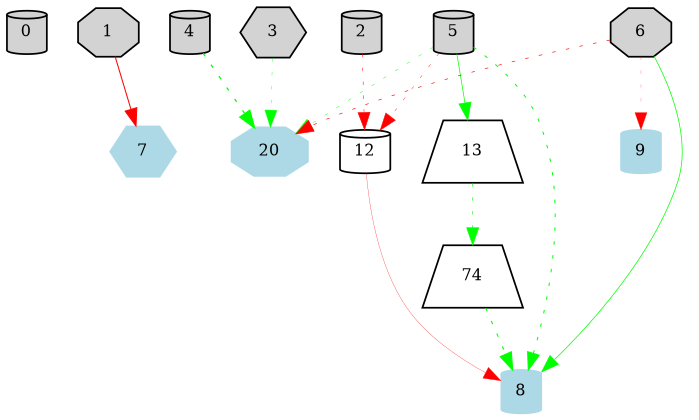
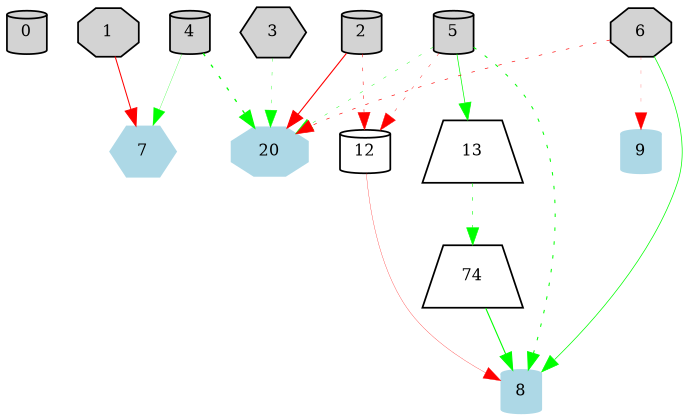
edge "4" -> "7": added
edge "2" -> "20": added
edge "74" -> "8": style dotted -> solid
